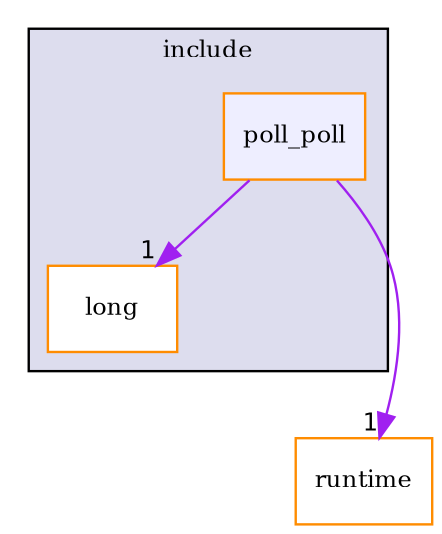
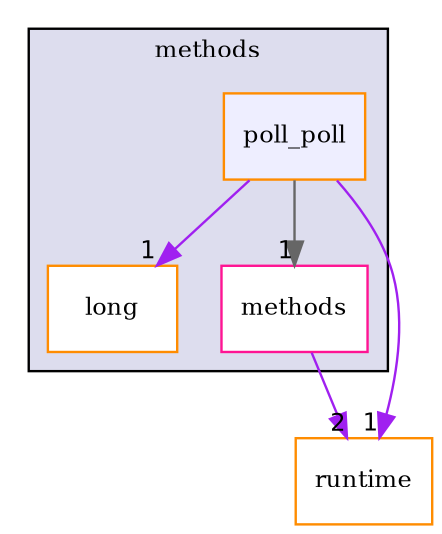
cluster "include": label "include" -> "methods"
node "methods": added
